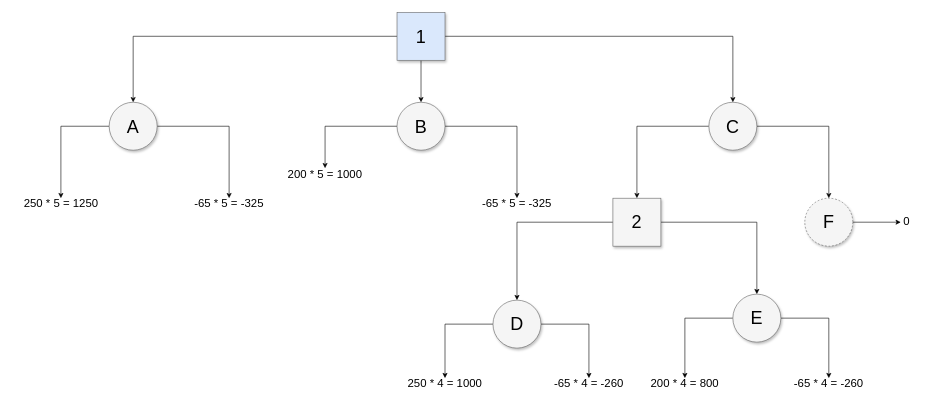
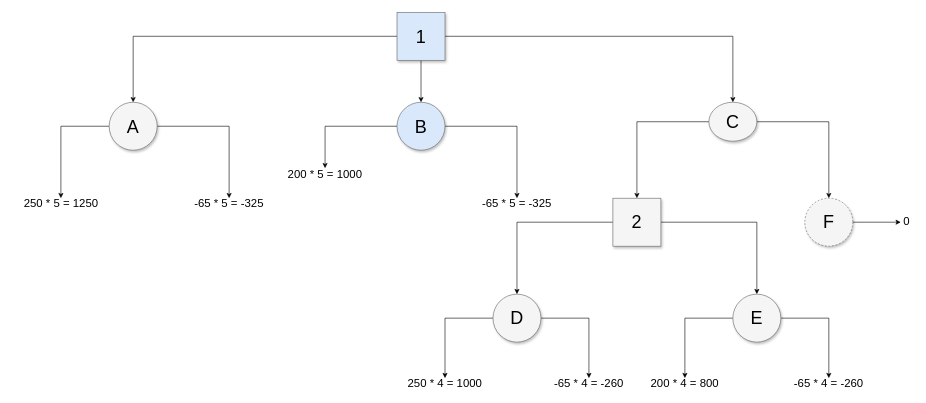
node "B": fillcolor #f5f5f5 -> #dae8fc
node "C": size 48x48 -> 48x39
node "D": moved (517, 324) -> (517, 318)
